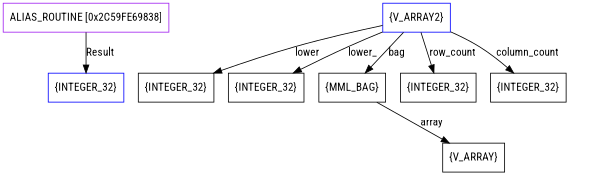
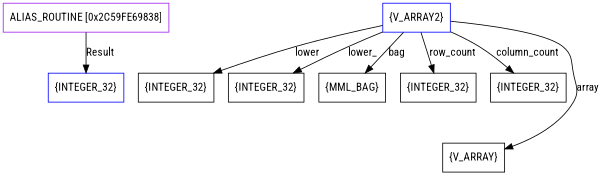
edge "{MML_BAG}" -> "{V_ARRAY}": now "{V_ARRAY2}" -> "{V_ARRAY}"
